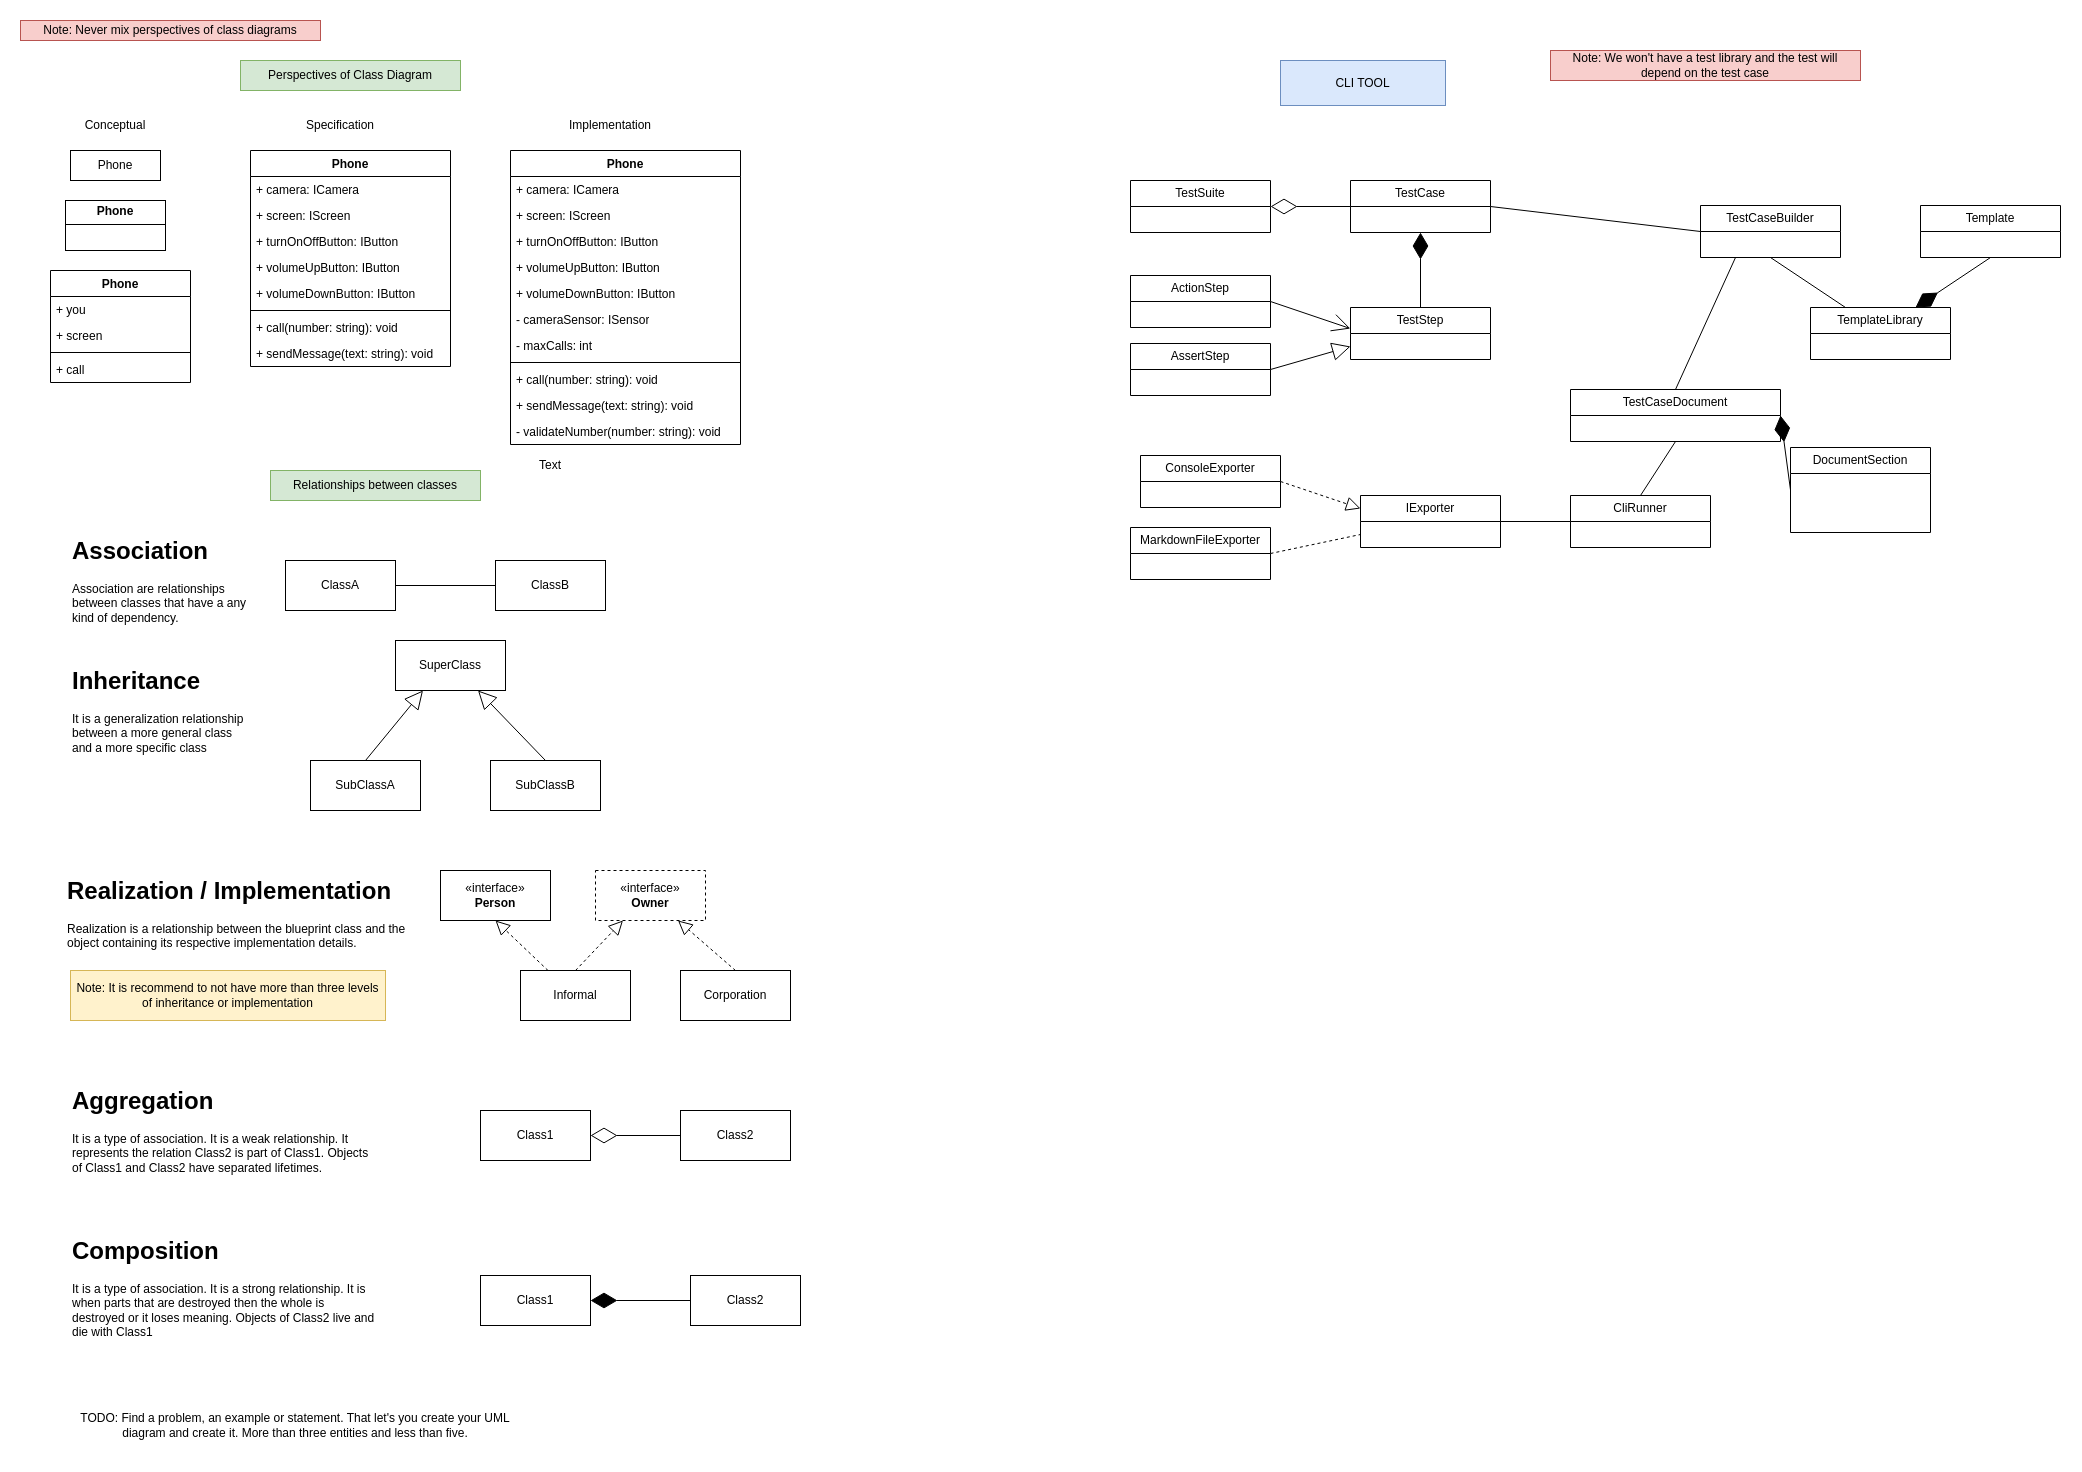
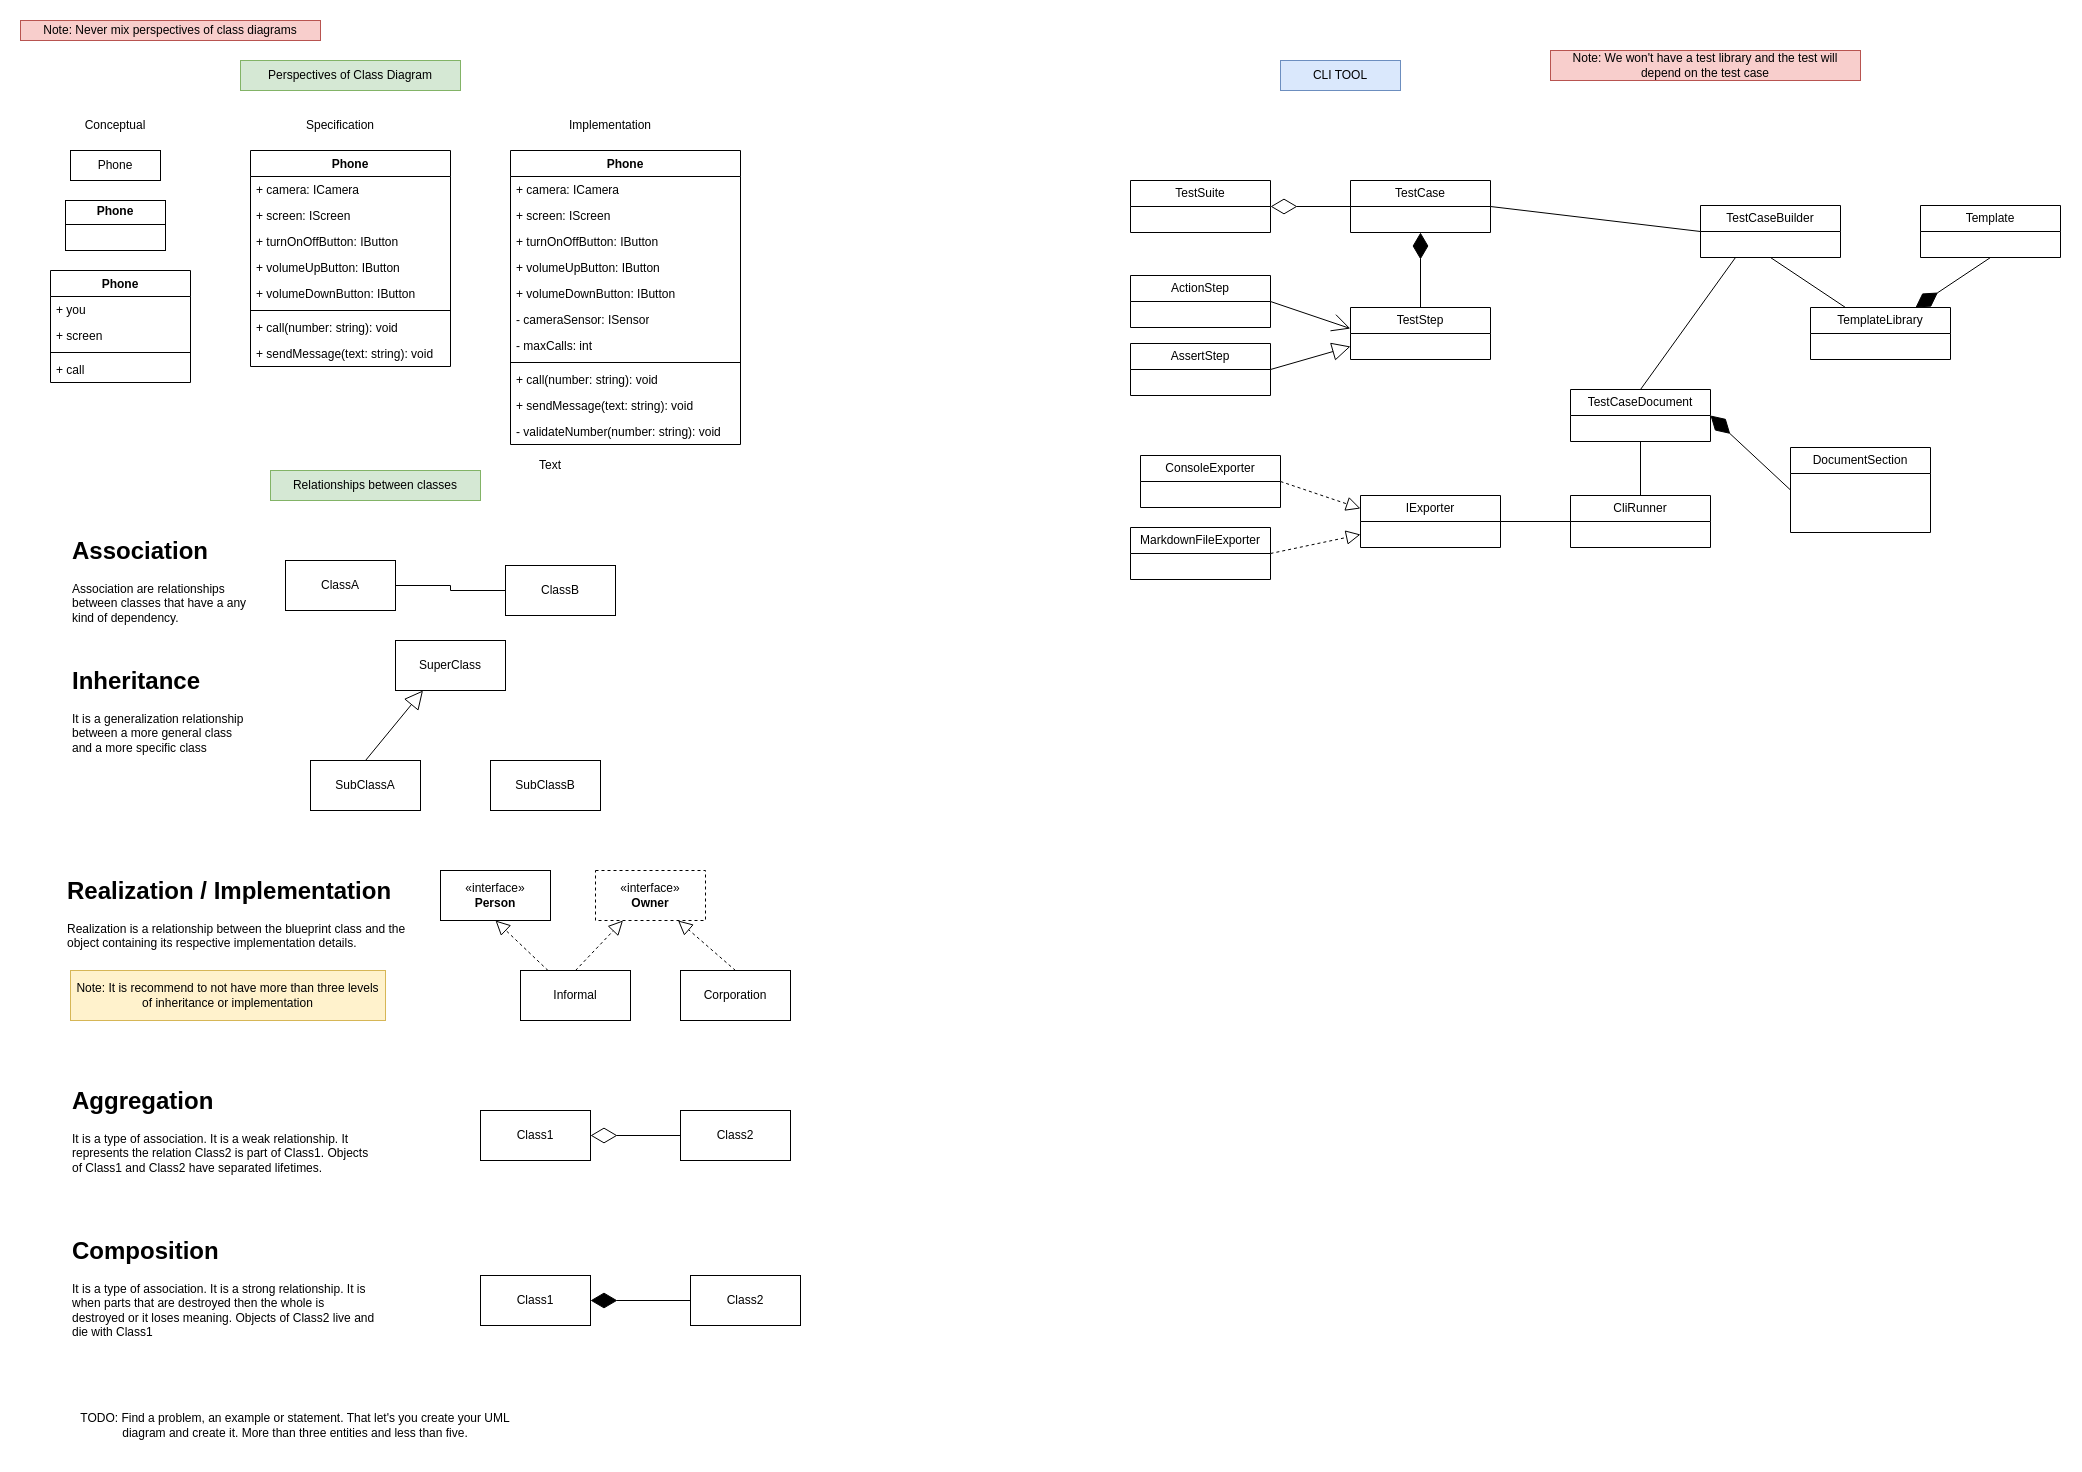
node "CLI TOOL": size 165x45 -> 120x30
node "TestCaseDocument": size 210x52 -> 140x52
edge "IExporter" -- "MarkdownFileExporter": arrowhead none -> block
node "ClassB": moved (551, 586) -> (561, 591)
edge "SubClassB" -> "SuperClass": removed
